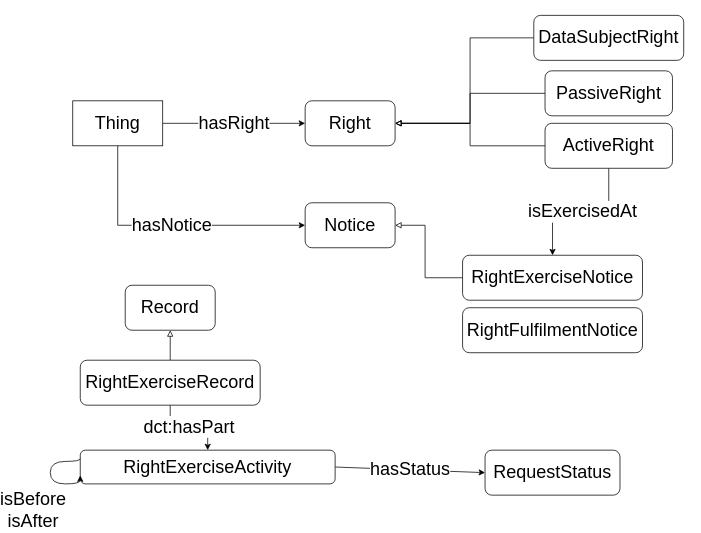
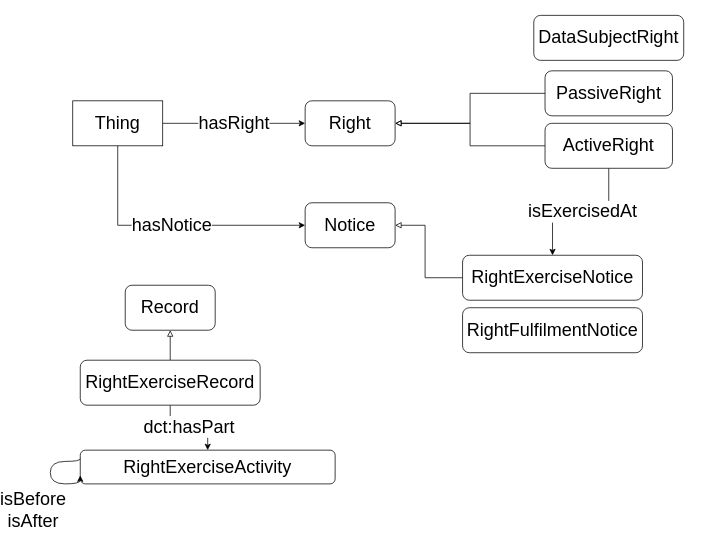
edge "DataSubjectRight" -> "Right": removed
edge "RightExerciseActivity" -> "RequestStatus": removed, label "hasStatus"
node "RequestStatus": removed
